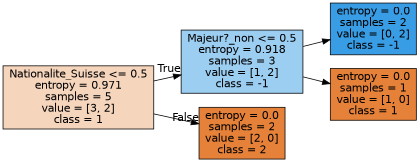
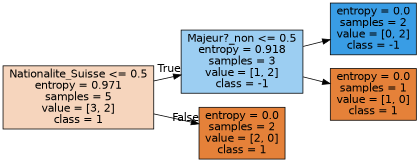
node "entropy = 0.0 samples = 2 value = [2, 0] class = 2": label "entropy = 0.0 samples = 2 value = [2, 0] class = 2" -> "entropy = 0.0 samples = 2 value = [2, 0] class = 1"
